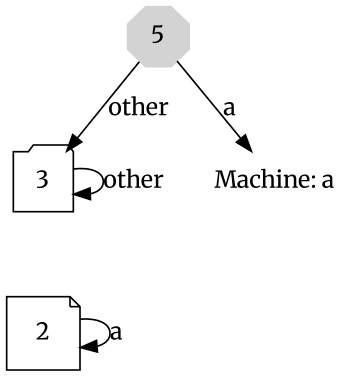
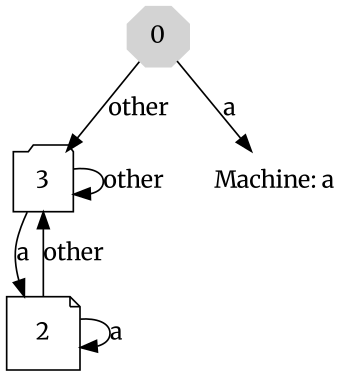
node "5": label "5" -> "0"
edge "3" -> "2": added, label "a"
edge "2" -> "3": added, label "other"
